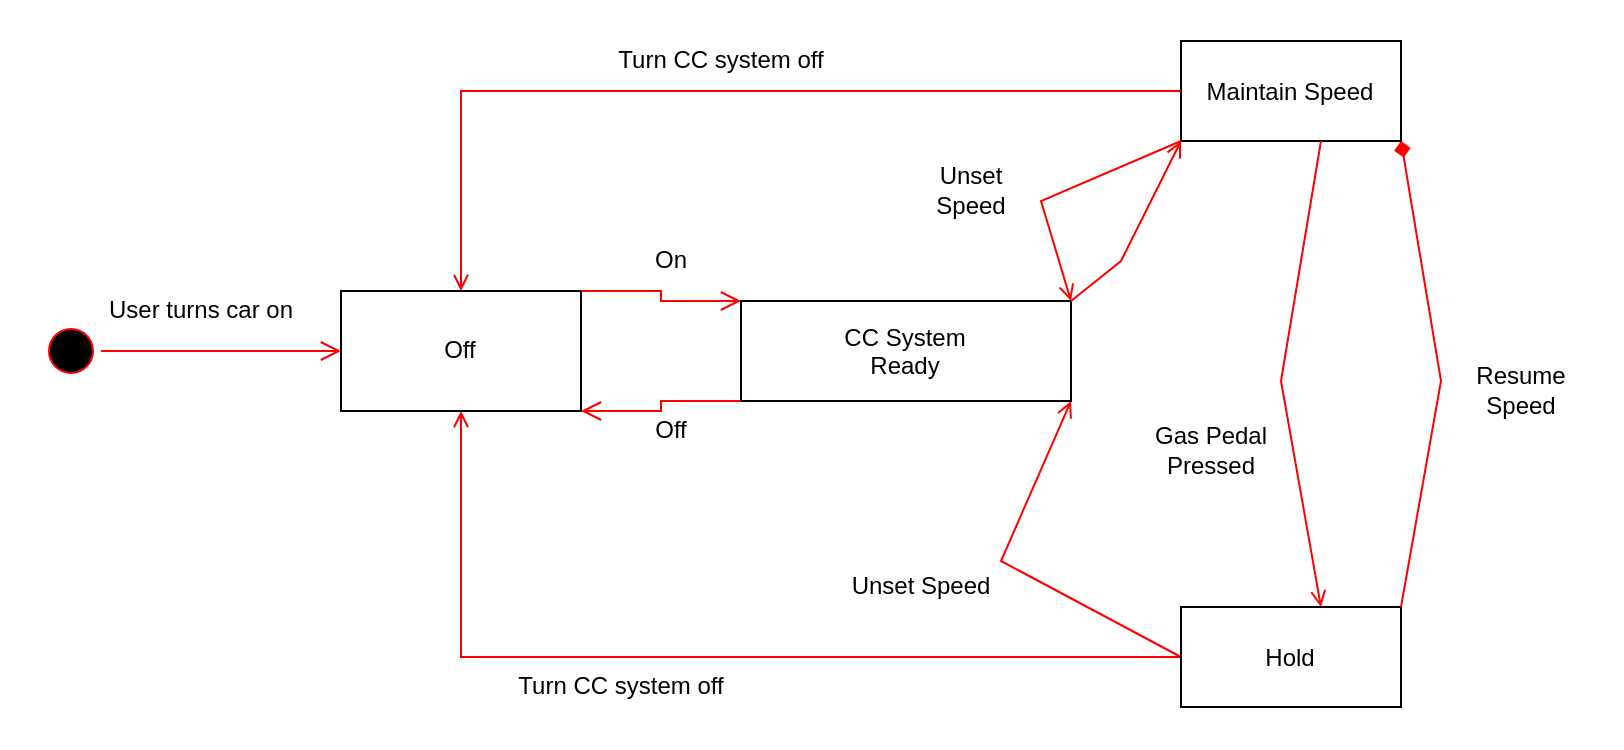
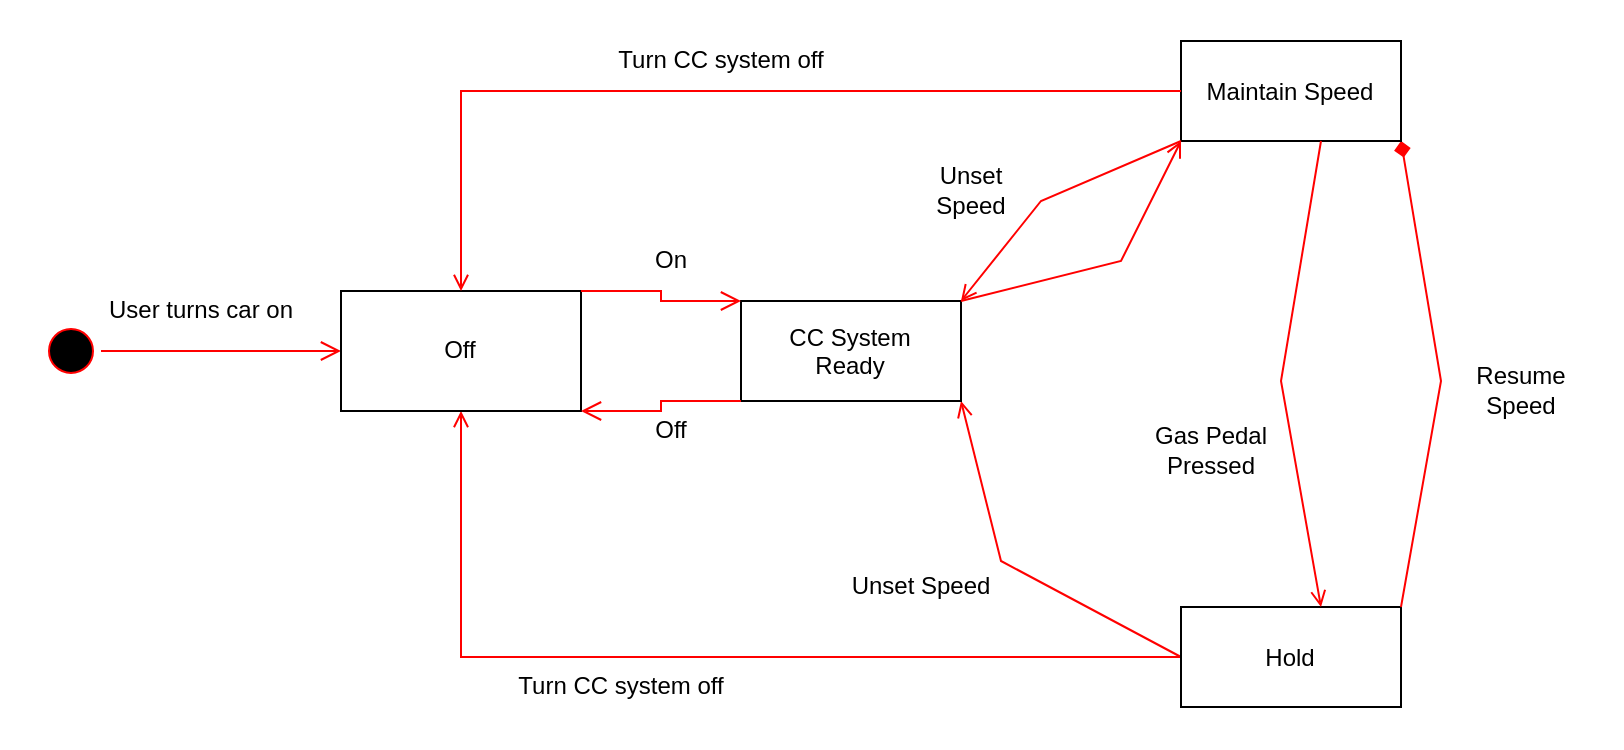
node "CC System Ready": size 330x100 -> 220x100
